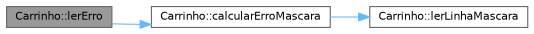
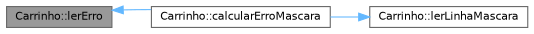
edge "Carrinho::lerErro" -> "Carrinho::calcularErroMascara": reversed
